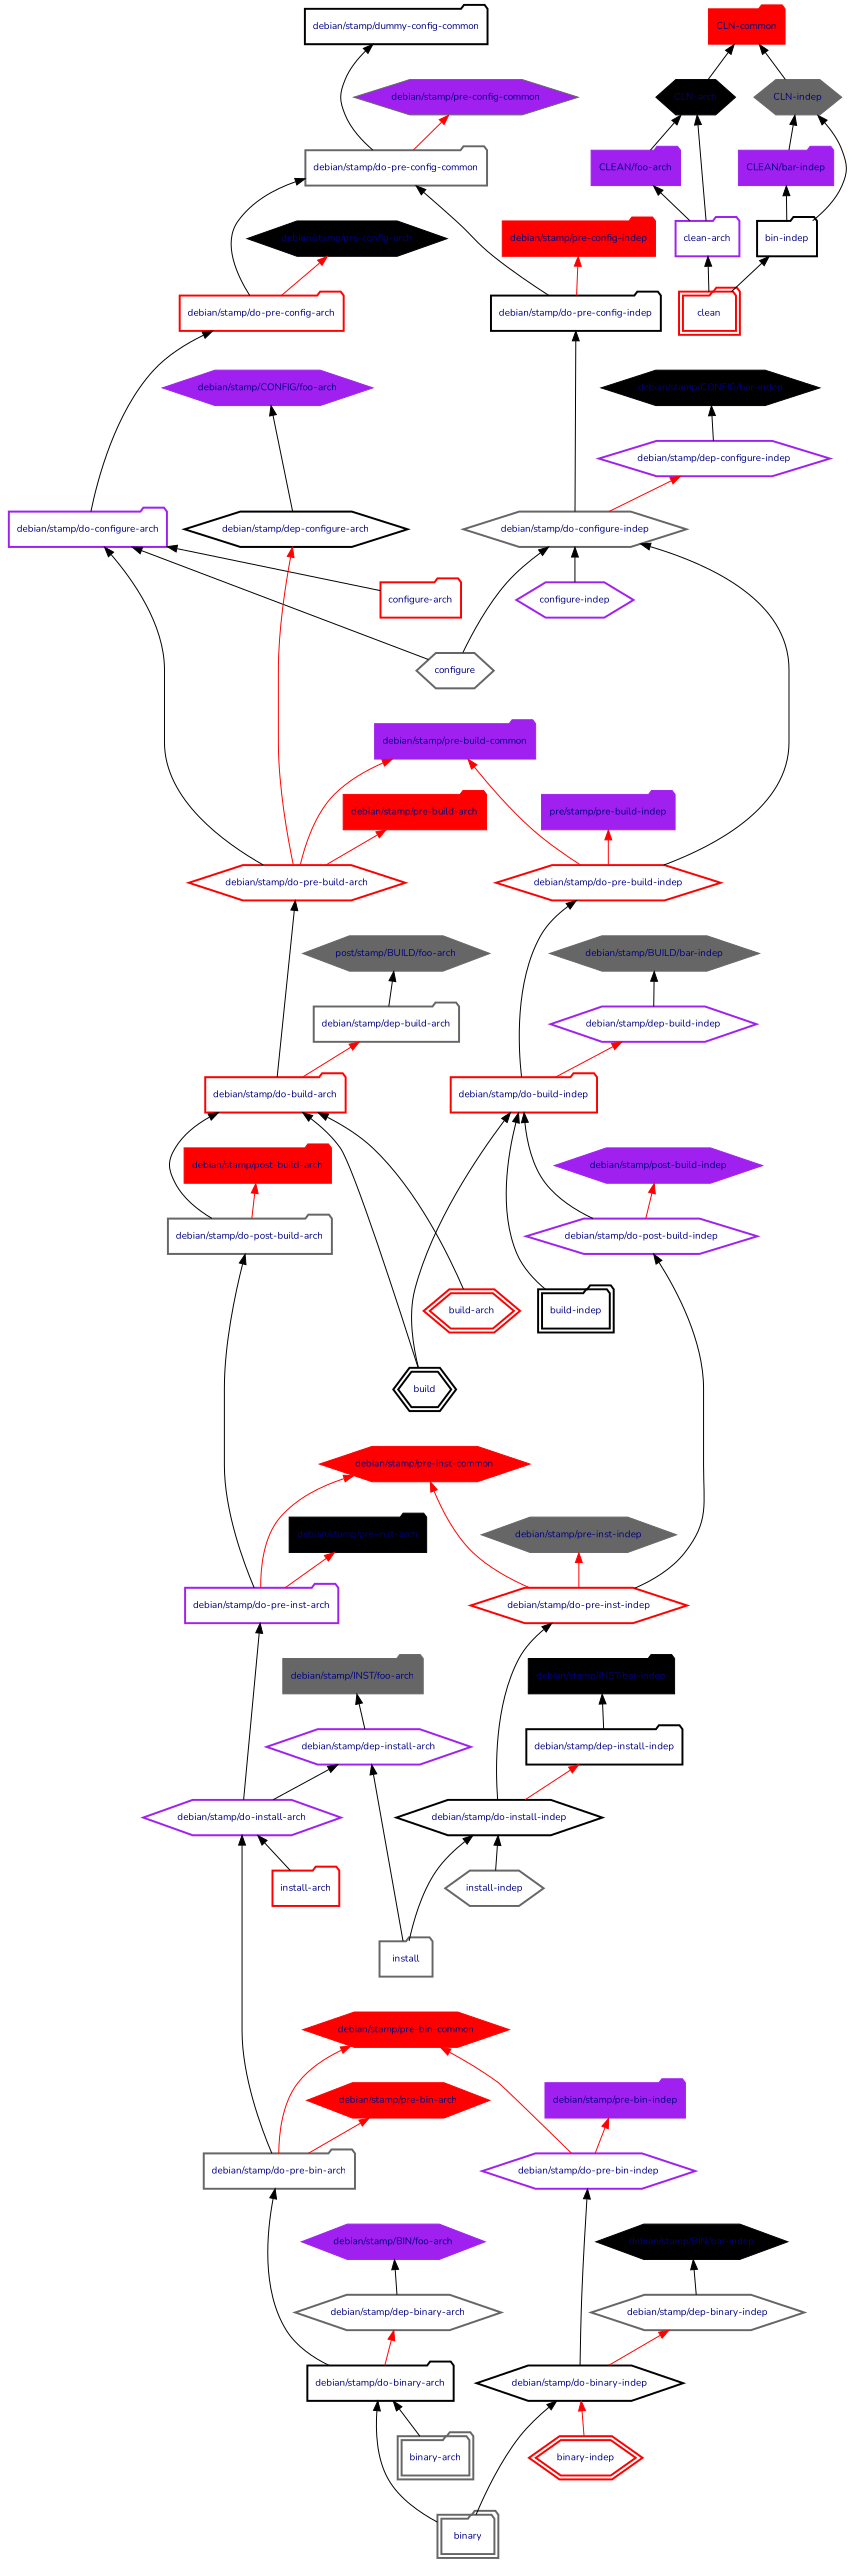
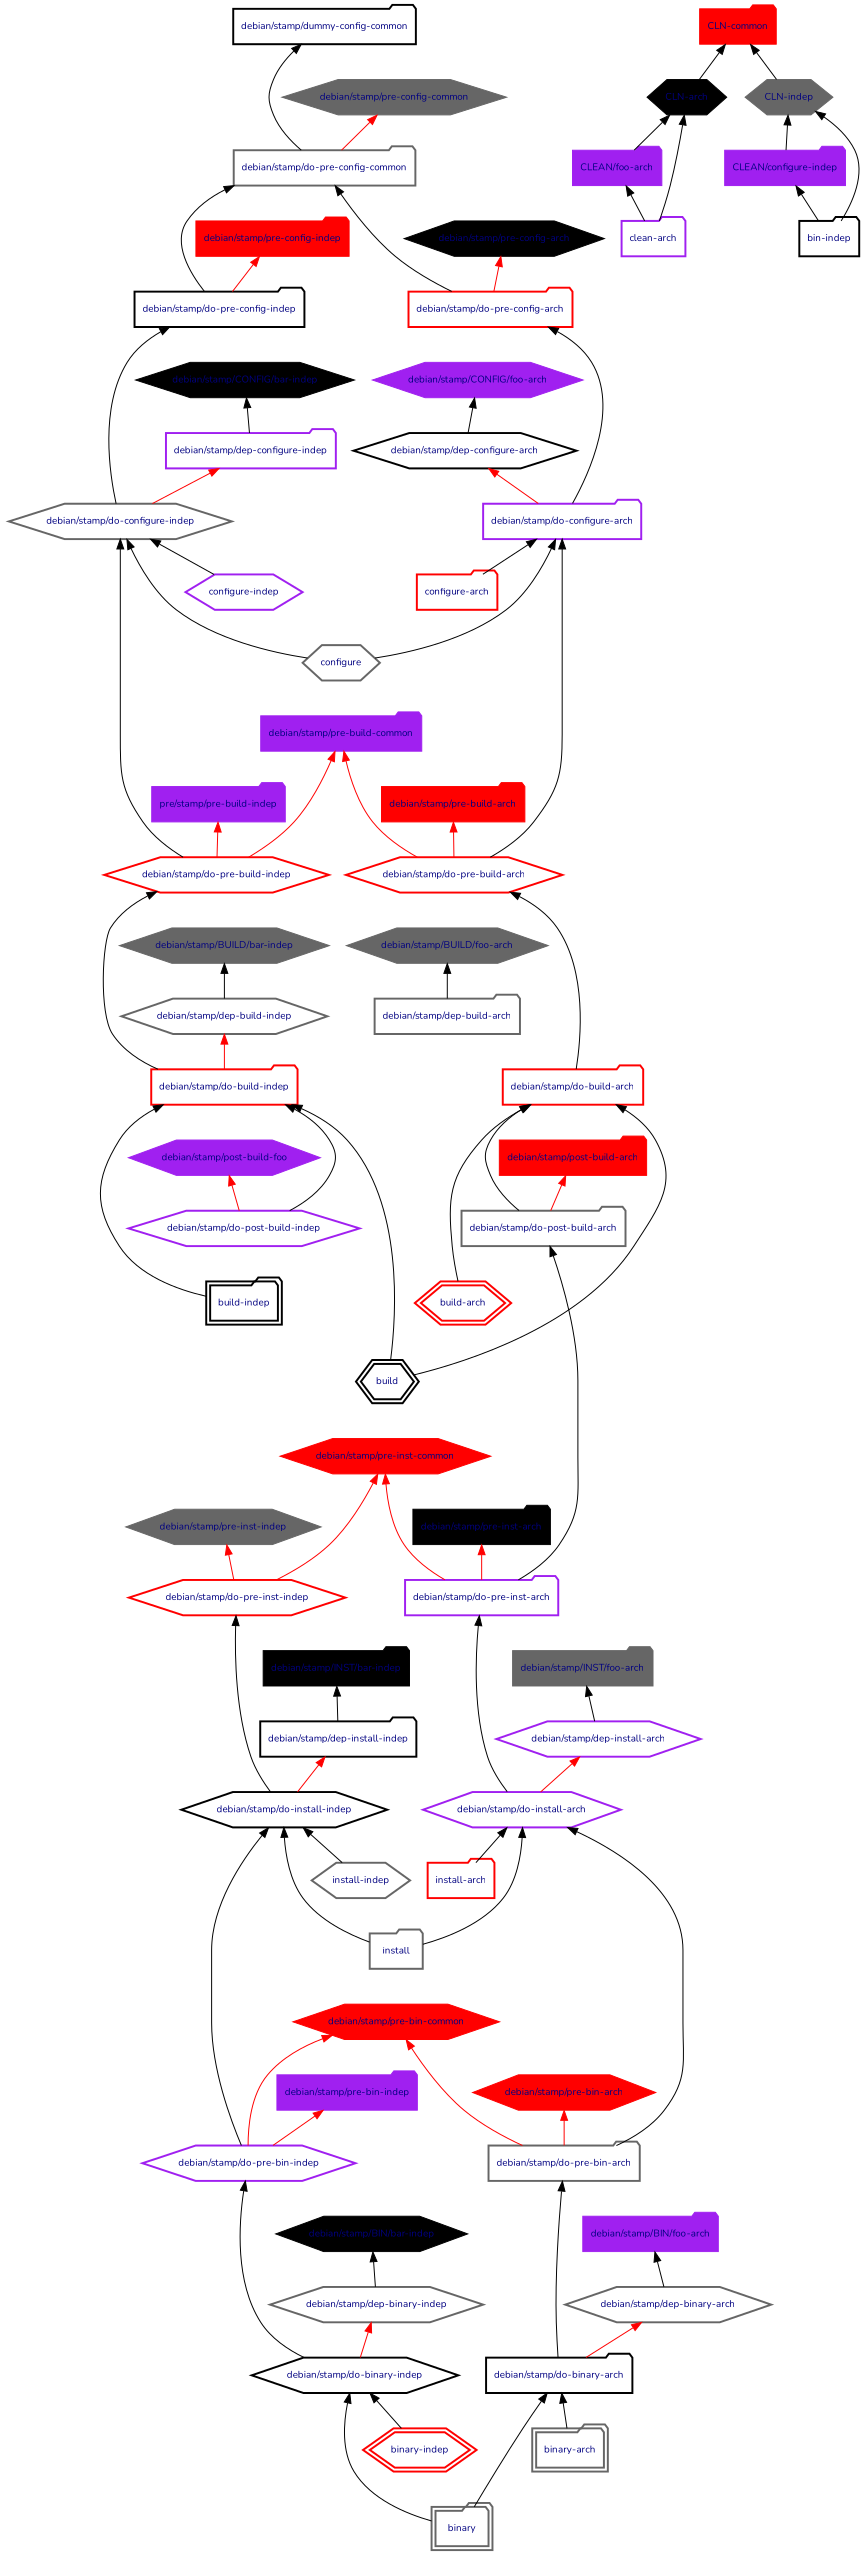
node "debian/stamp/pre-config-common": fillcolor purple -> gray40
node "CLEAN/bar-indep": label "CLEAN/bar-indep" -> "CLEAN/configure-indep"
node "clean": removed
node "debian/stamp/dep-configure-indep": shape hexagon -> folder
edge "debian/stamp/do-pre-build-arch" -> "debian/stamp/dep-configure-arch": now "debian/stamp/do-configure-arch" -> "debian/stamp/dep-configure-arch"
node "post/stamp/BUILD/foo-arch": label "post/stamp/BUILD/foo-arch" -> "debian/stamp/BUILD/foo-arch"
node "debian/stamp/dep-build-indep": color purple -> gray40
edge "debian/stamp/do-build-arch" -> "debian/stamp/dep-build-arch": removed
node "debian/stamp/post-build-indep": label "debian/stamp/post-build-indep" -> "debian/stamp/post-build-foo"
edge "debian/stamp/do-pre-inst-indep" -> "debian/stamp/do-post-build-indep": removed
edge "debian/stamp/do-install-arch" -> "debian/stamp/dep-install-arch": color black -> Red
edge "install" -> "debian/stamp/dep-install-arch": now "install" -> "debian/stamp/do-install-arch"
edge "debian/stamp/do-pre-bin-indep" -> "debian/stamp/do-install-indep": added
node "debian/stamp/BIN/foo-arch": shape hexagon -> folder
edge "binary-indep" -> "debian/stamp/do-binary-indep": color Red -> black
